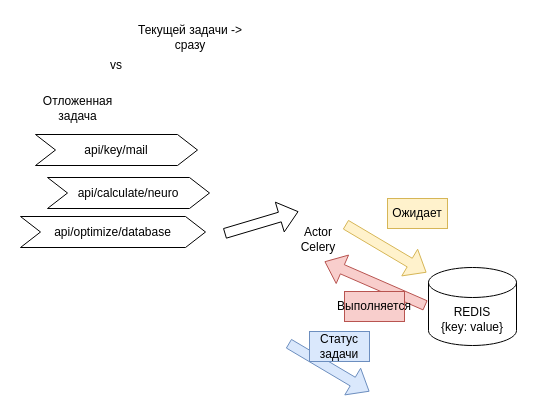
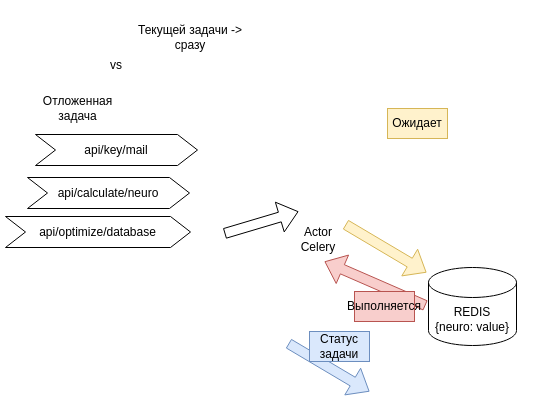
node "api/calculate/neuro": moved (129, 193) -> (109, 193)
node "Ожидает": moved (418, 214) -> (418, 124)
node "api/optimize/database": moved (113, 232) -> (98, 232)
node "Выполняется": moved (375, 307) -> (385, 307)
node "REDIS {key: value}": label "REDIS {key: value}" -> "REDIS {neuro: value}"
